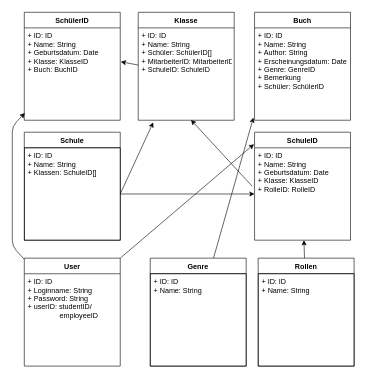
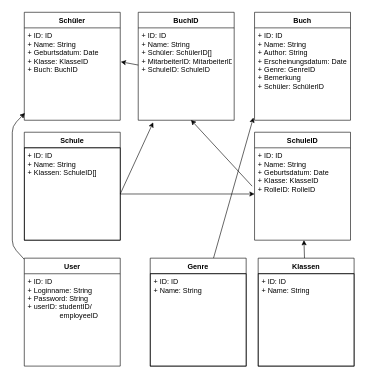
node "SchülerID": label "SchülerID" -> "Schüler"
node "Klasse": label "Klasse" -> "BuchID"
edge "User" -> "SchuleID": removed
node "Rollen": label "Rollen" -> "Klassen"
